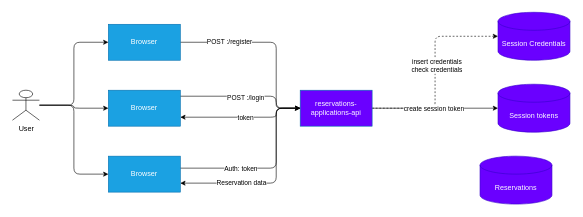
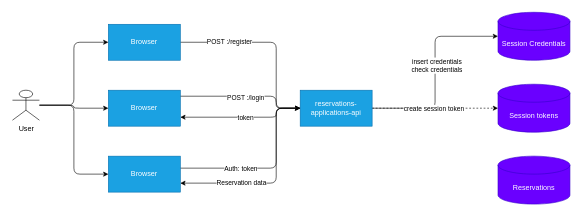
edge "reservations-applications-api" -> "Session Credentials": style dashed -> solid
node "reservations-applications-api": fillcolor #6a00ff -> #1ba1e2
edge "reservations-applications-api" -> "Session tokens": style solid -> dashed
node "Reservations": moved (516, 180) -> (534, 180)
